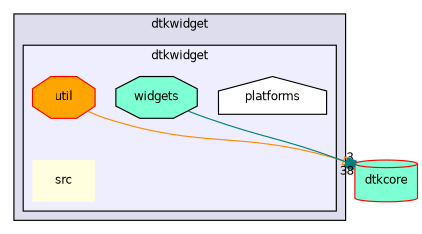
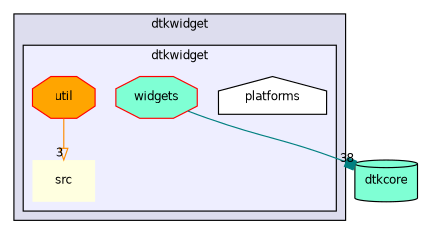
node "widgets": color black -> red
edge "util" -> "dtkcore": now "util" -> "src"
node "dtkcore": color red -> black
